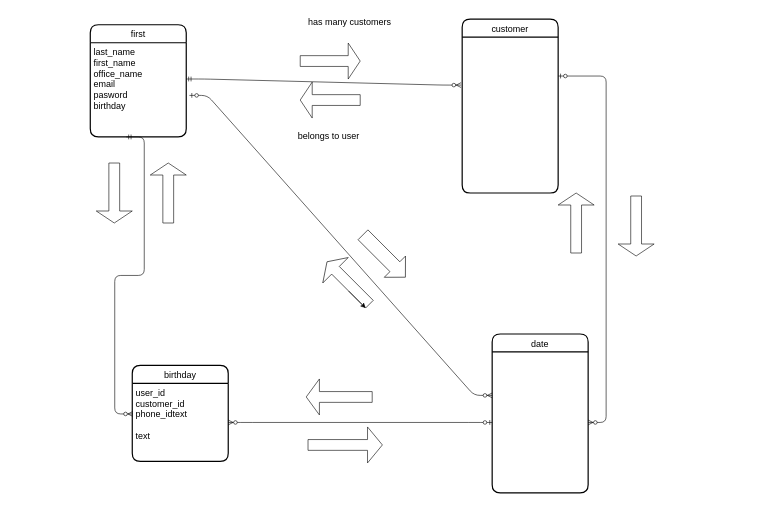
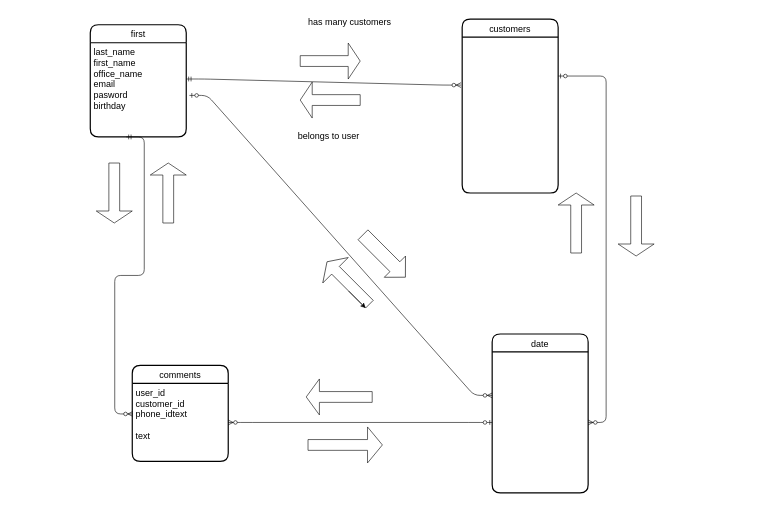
node "customer": label "customer" -> "customers"
node "birthday": label "birthday" -> "comments"
